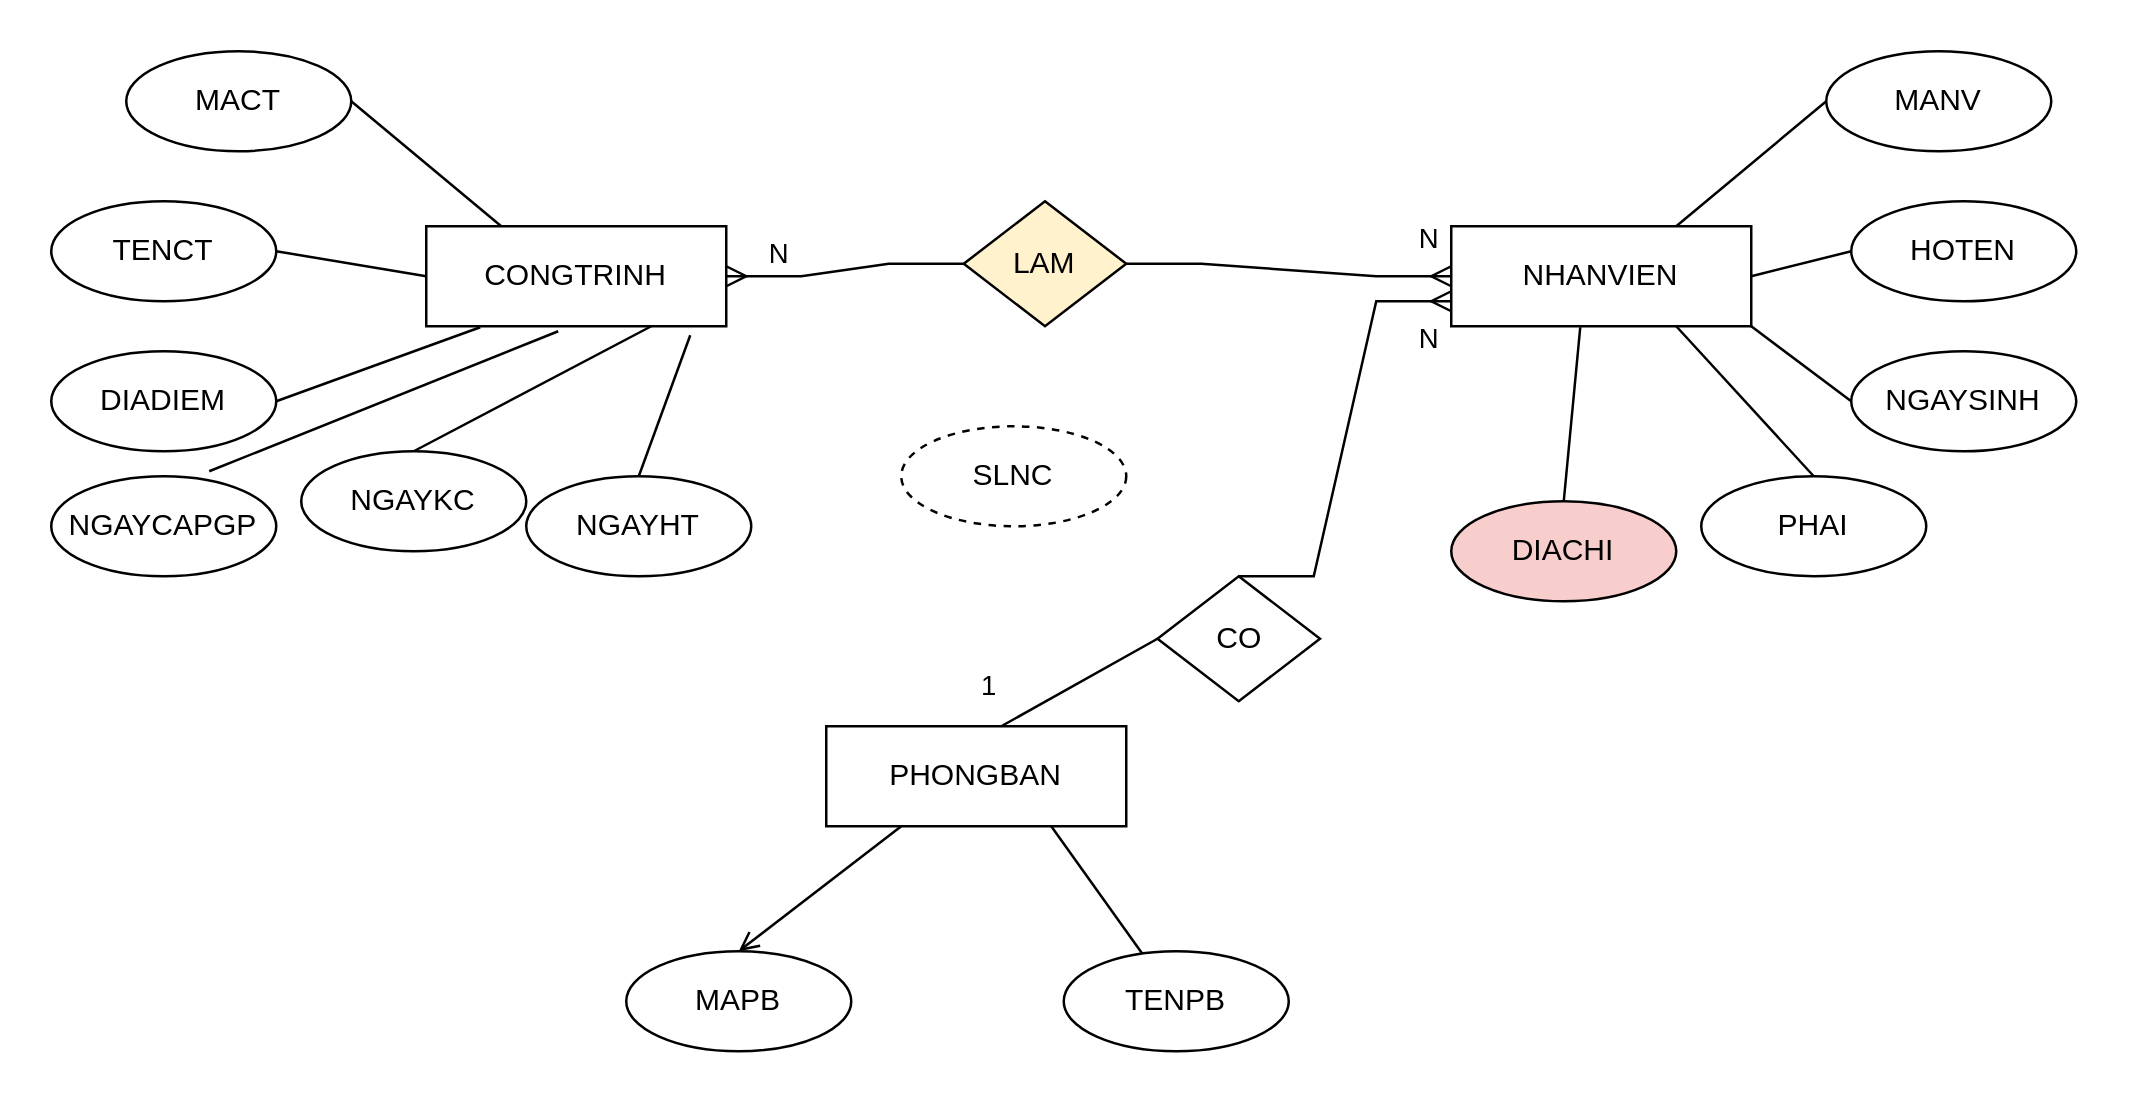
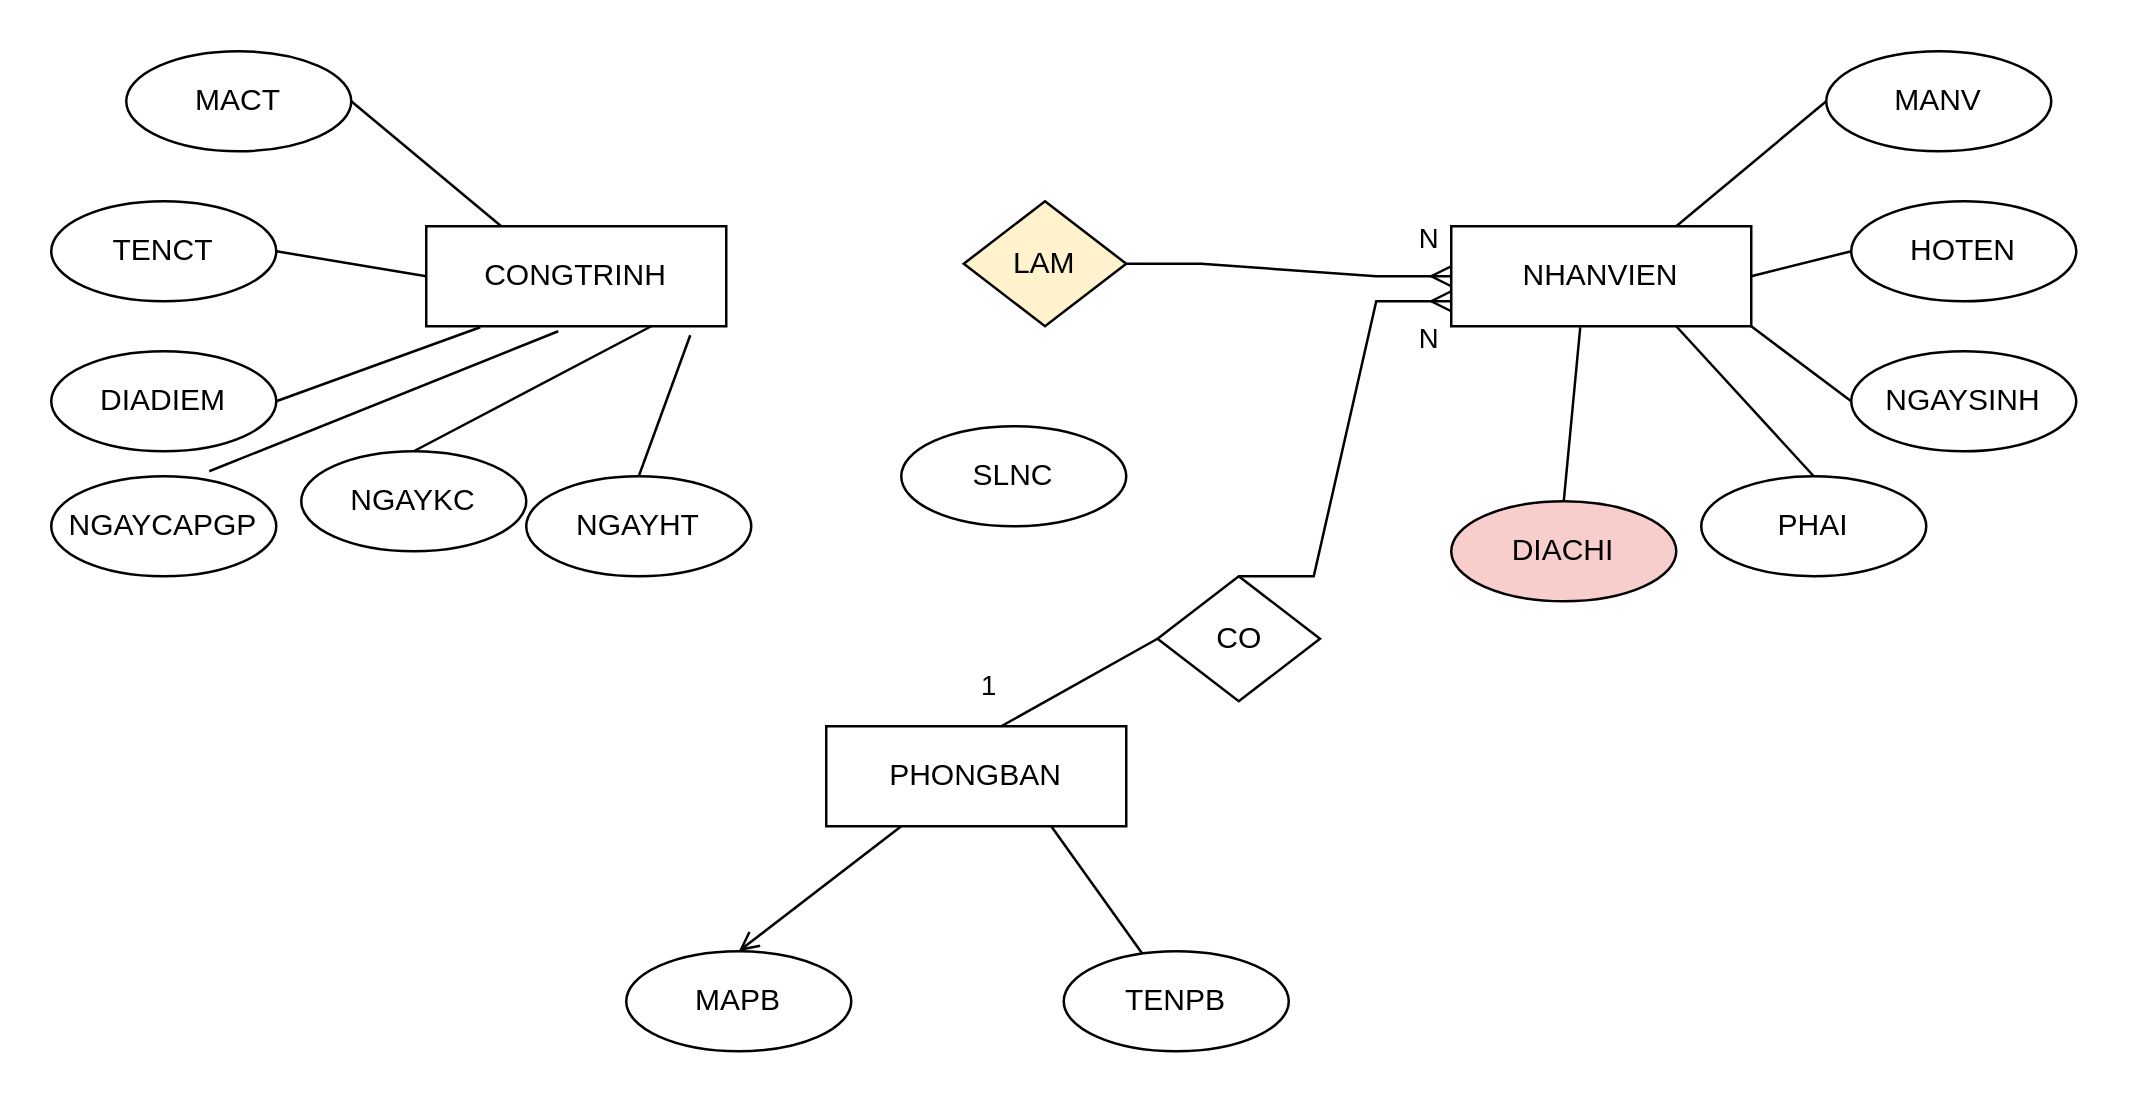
edge "LAM" -> "CONGTRINH": removed, label "N"
node "SLNC": style dashed -> solid
